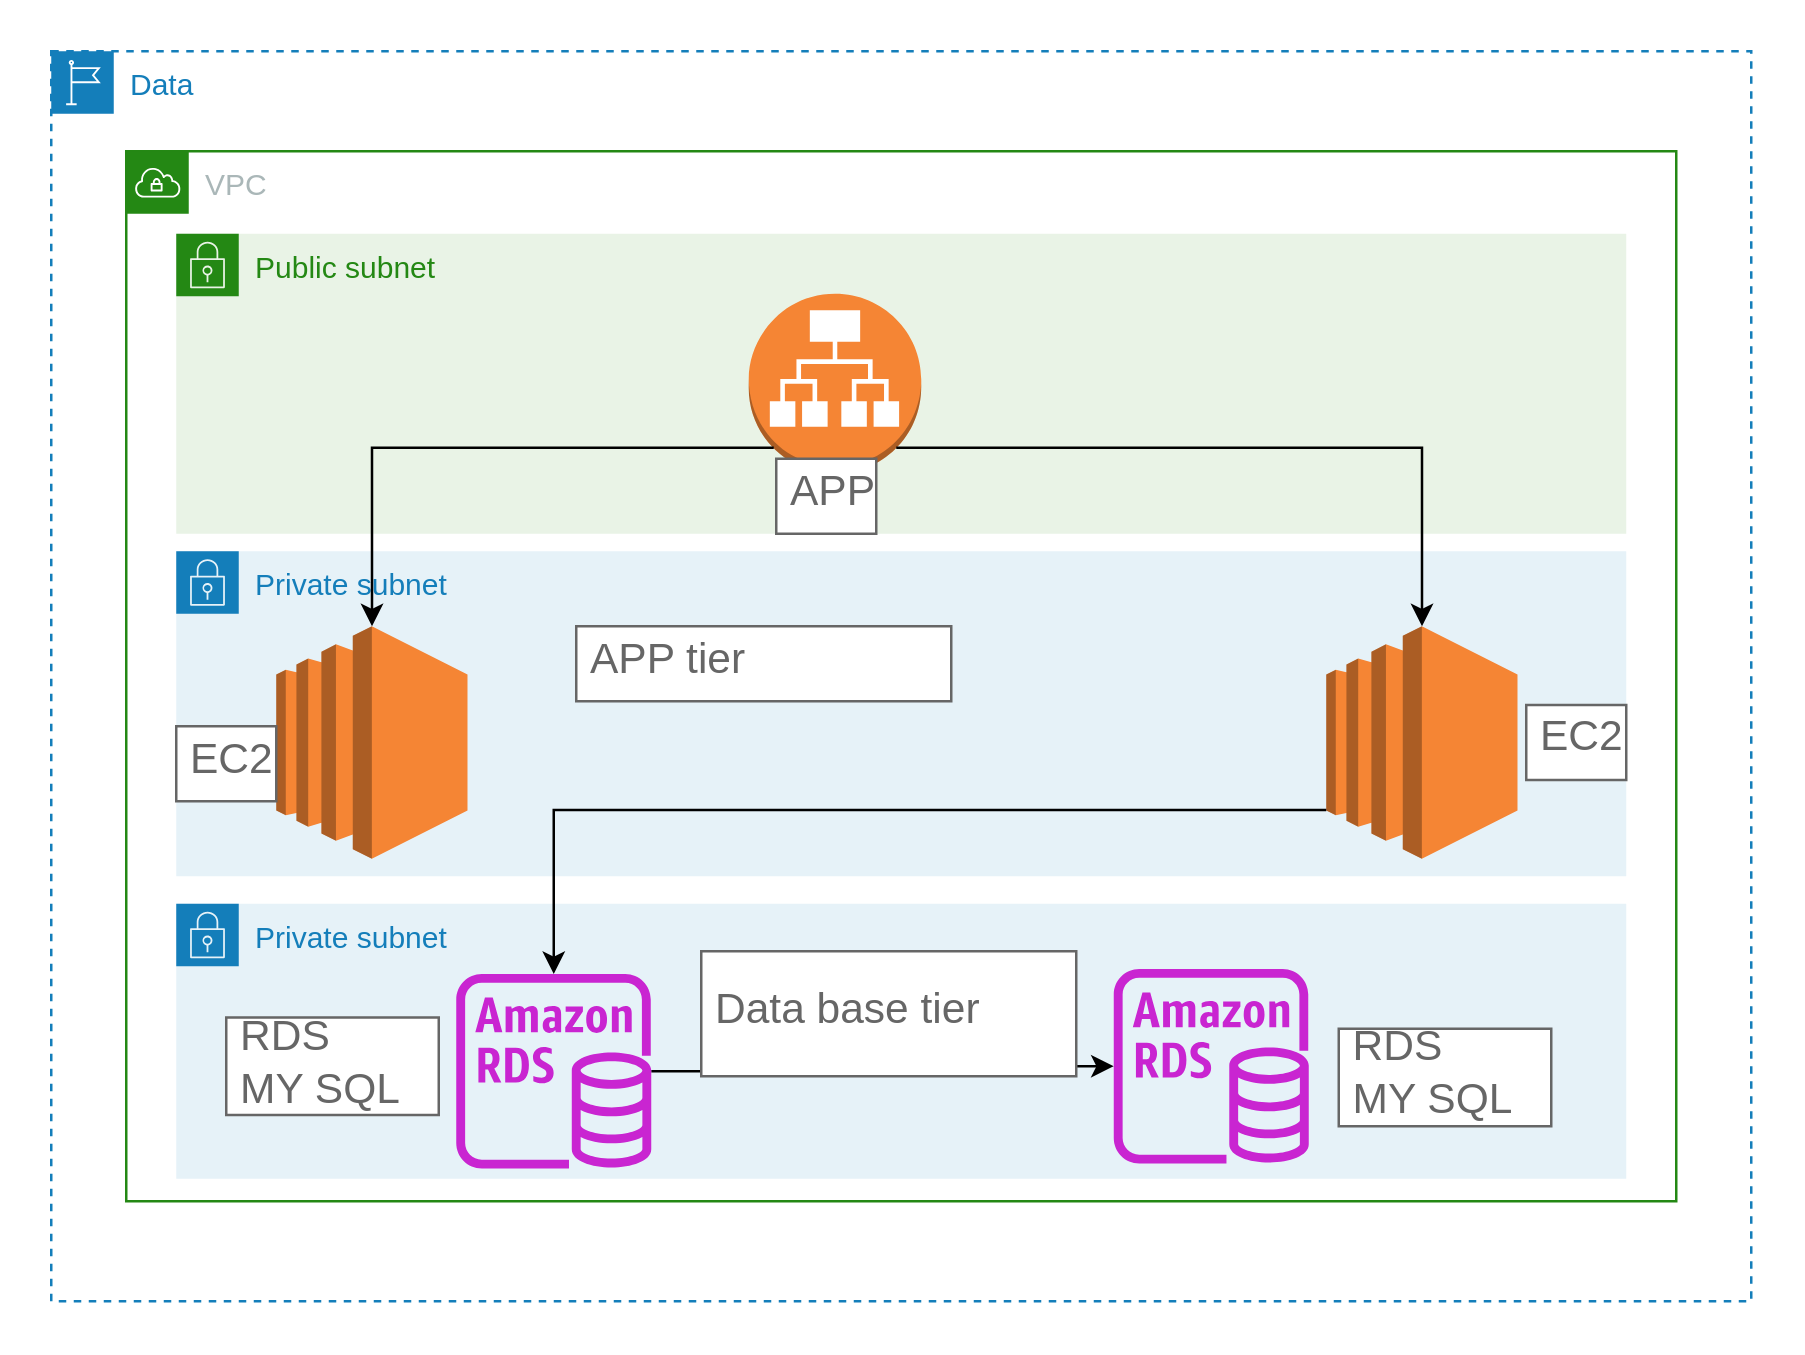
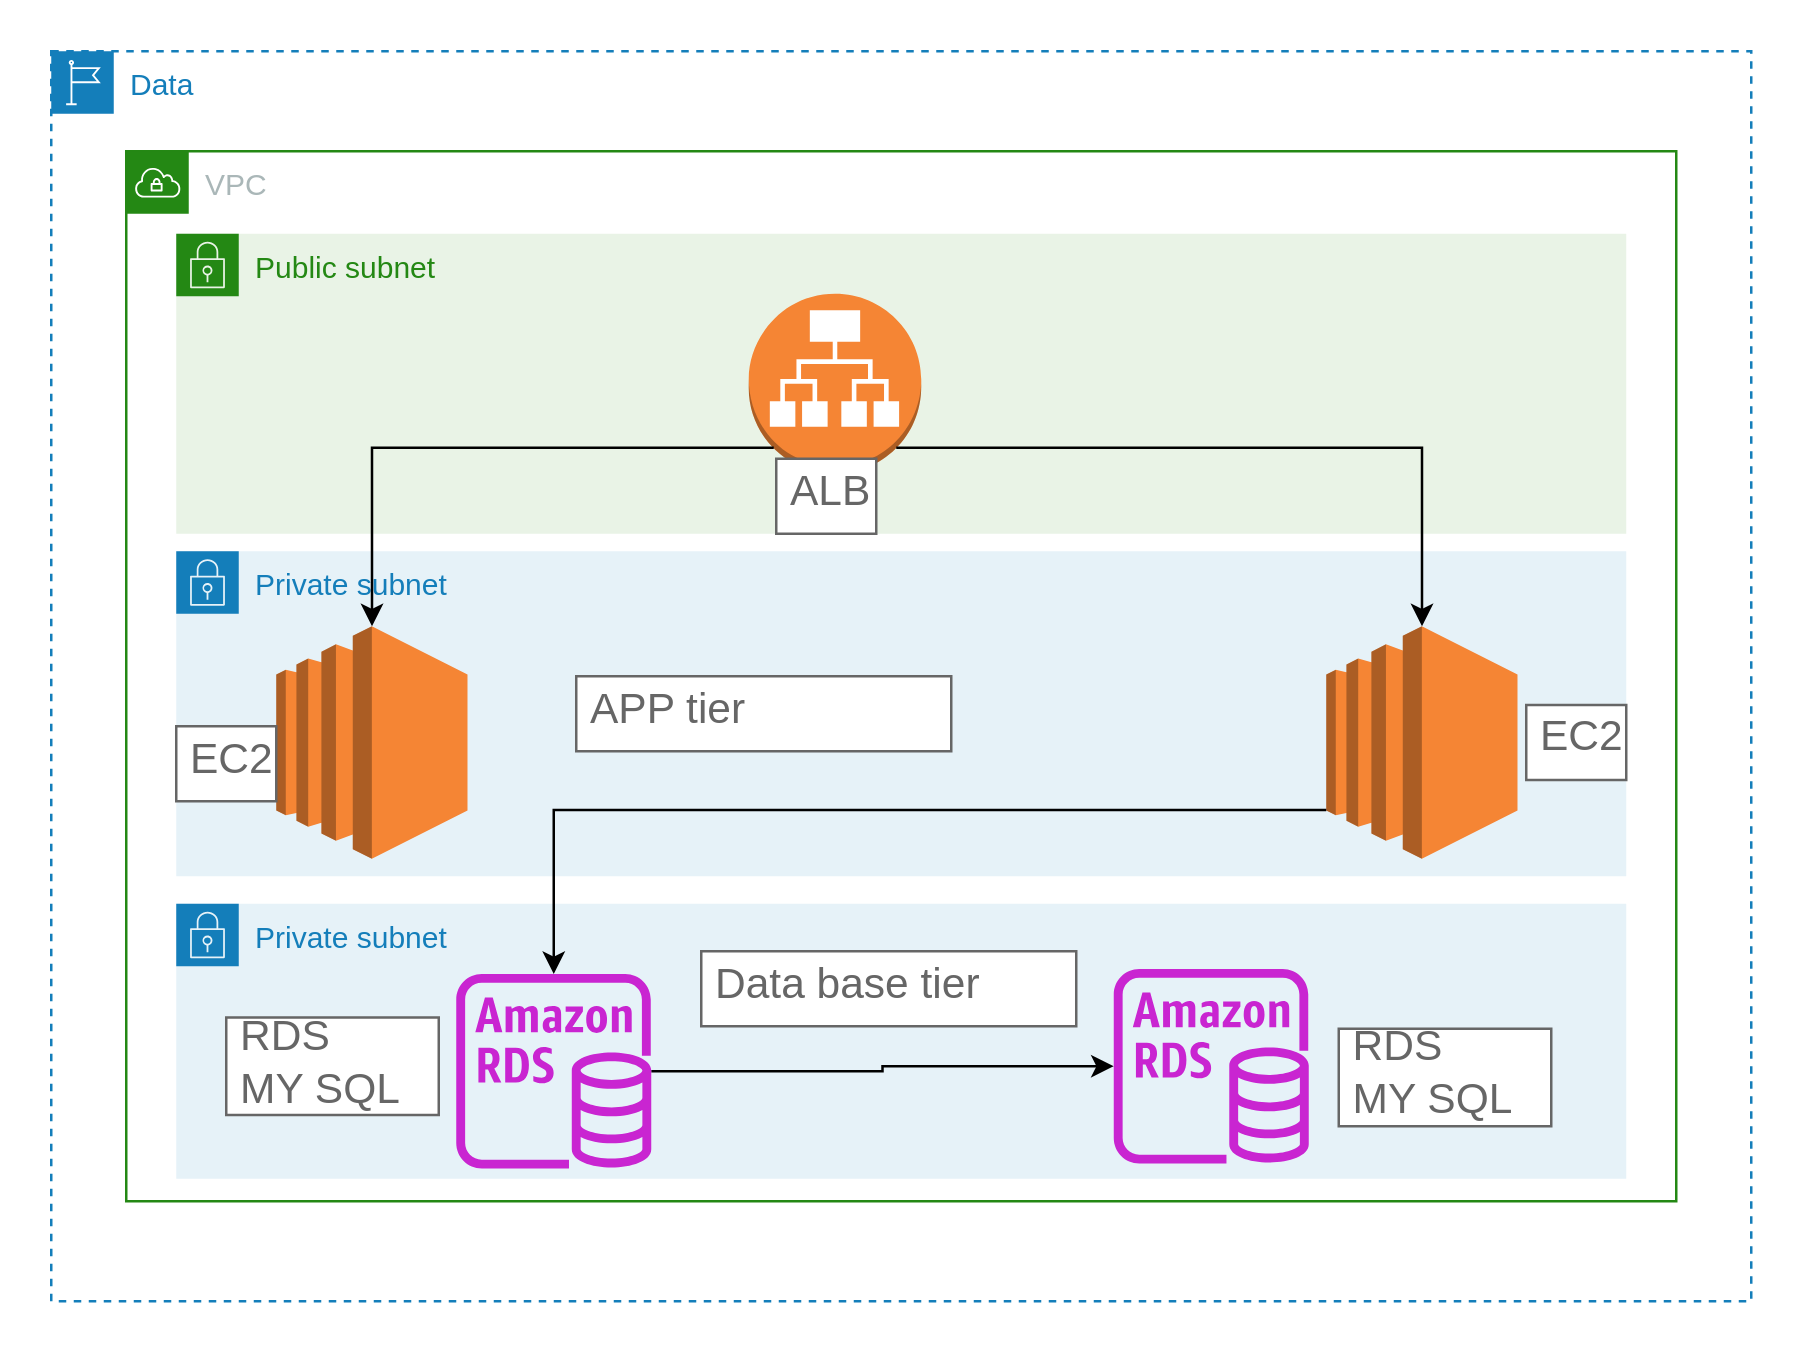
node "APP": label "APP" -> "ALB"
node "APP tier": moved (764, 664) -> (764, 714)
node "Data base tier": size 375x125 -> 375x75
